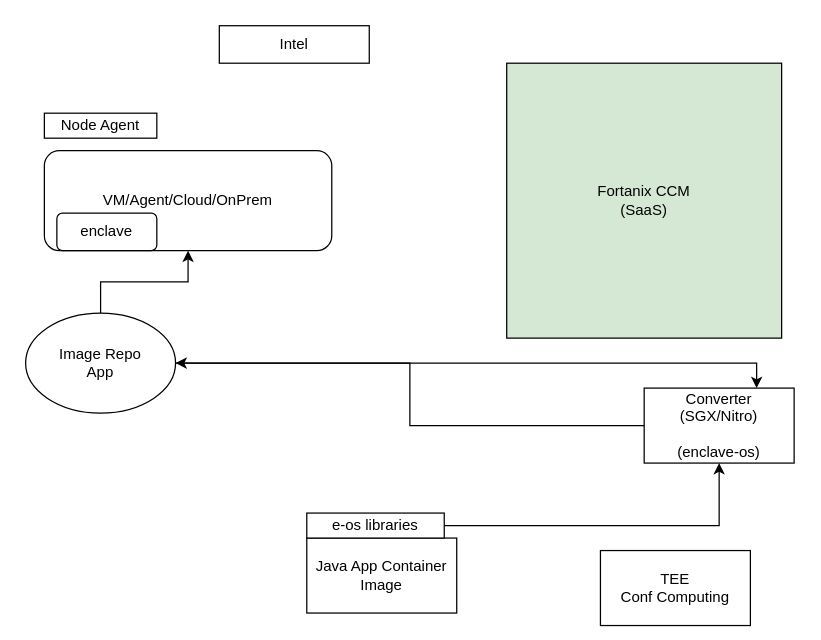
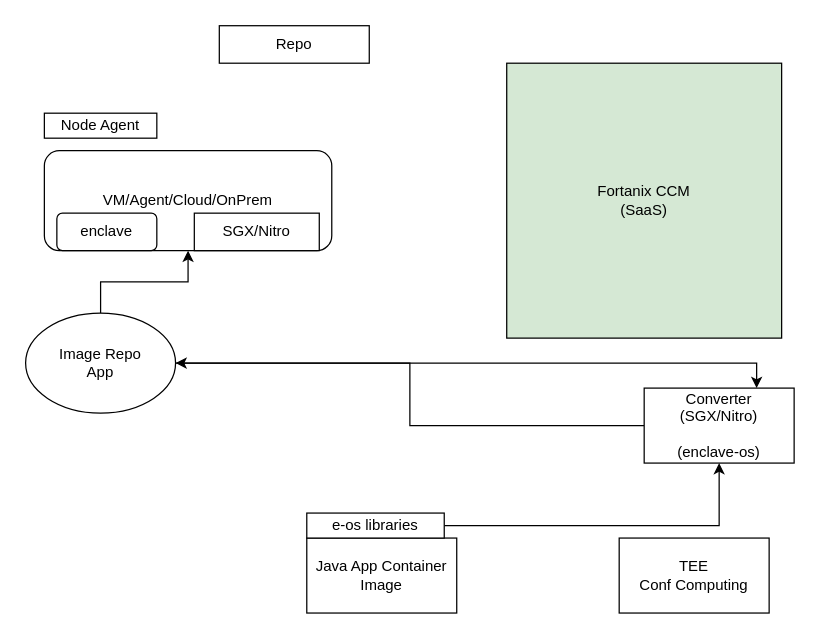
node "Intel": label "Intel" -> "Repo"
node "SGX/Nitro": added
node "TEE Conf Computing": moved (676, 588) -> (694, 576)
